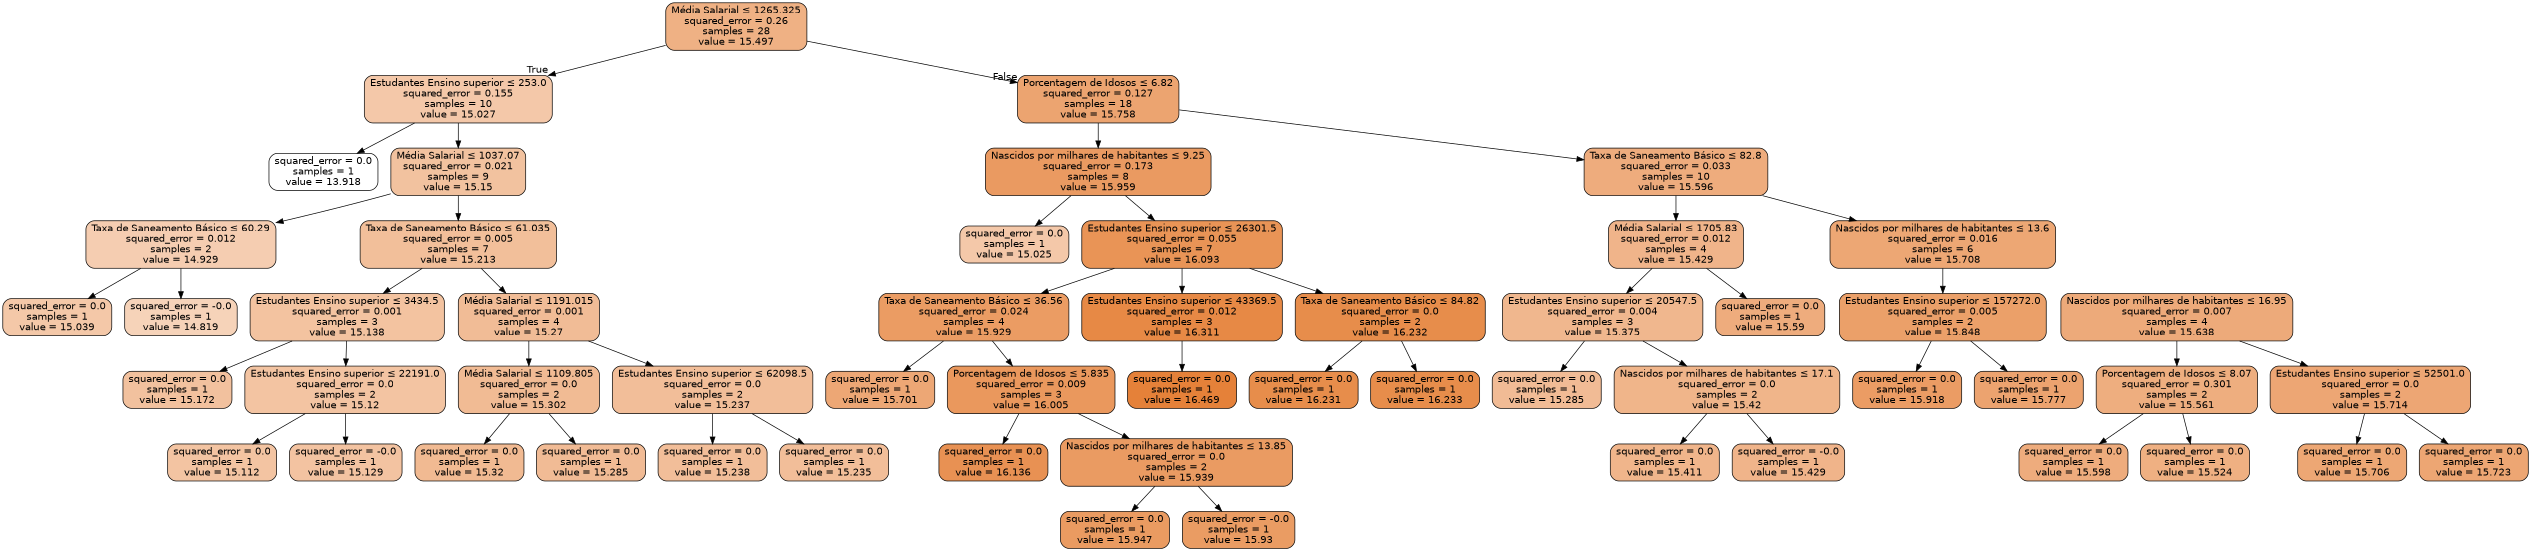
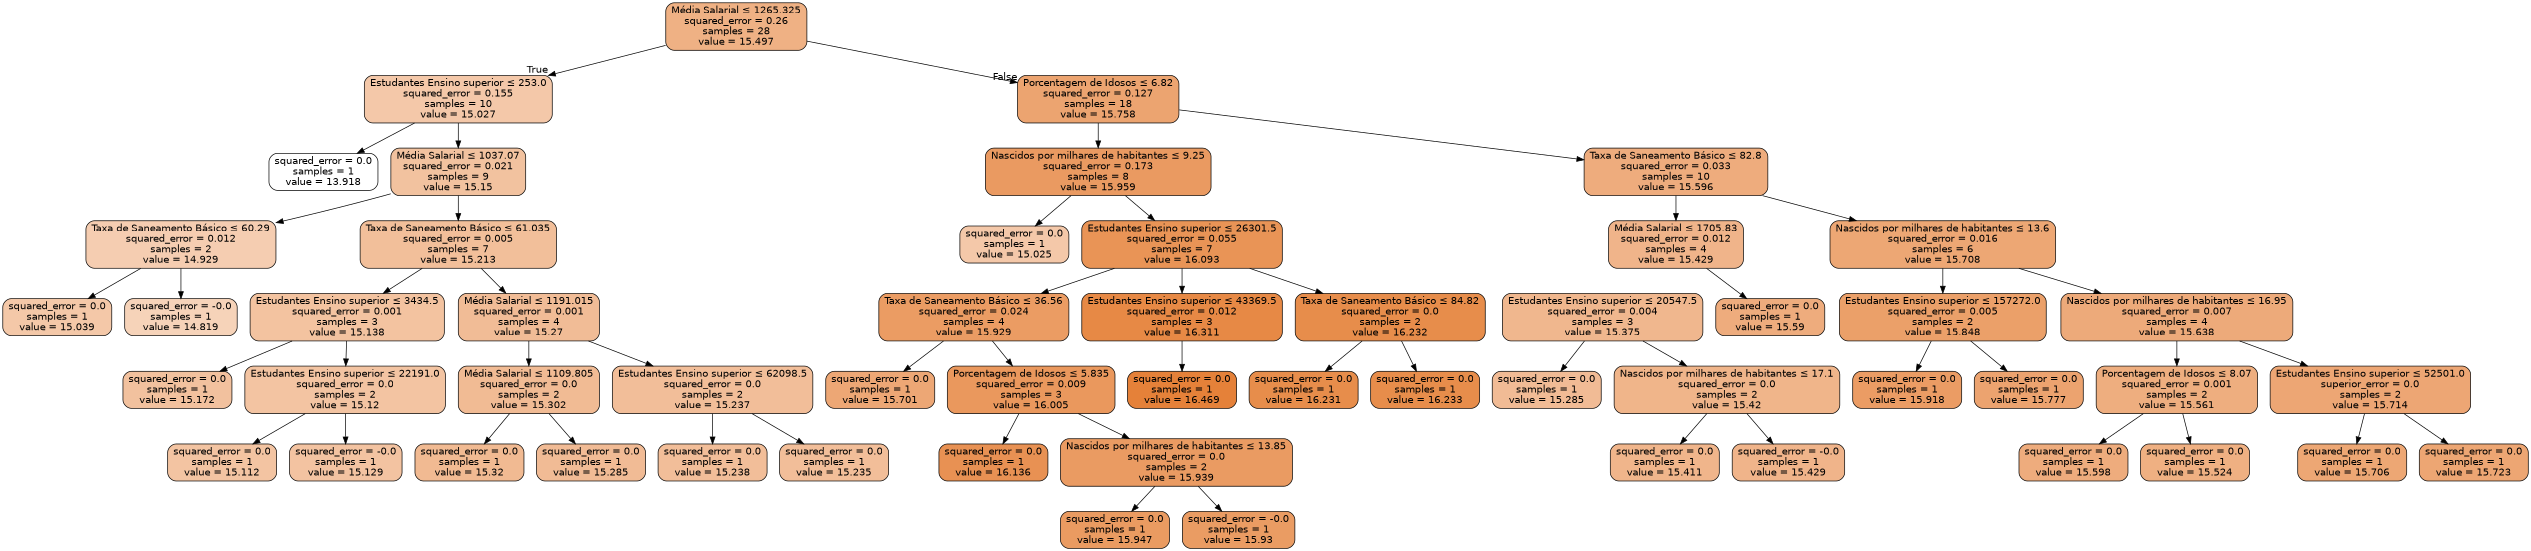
edge "Média Salarial ≤ 1705.83" -> "Estudantes Ensino superior ≤ 20547.5": removed
edge "Nascidos por milhares de habitantes ≤ 13.6" -> "Nascidos por milhares de habitantes ≤ 16.95": added
node "Porcentagem de Idosos ≤ 8.07": text "squared_error = 0.301" -> "squared_error = 0.001"
node "Estudantes Ensino superior ≤ 52501.0": text "squared_error = 0.0" -> "superior_error = 0.0"
